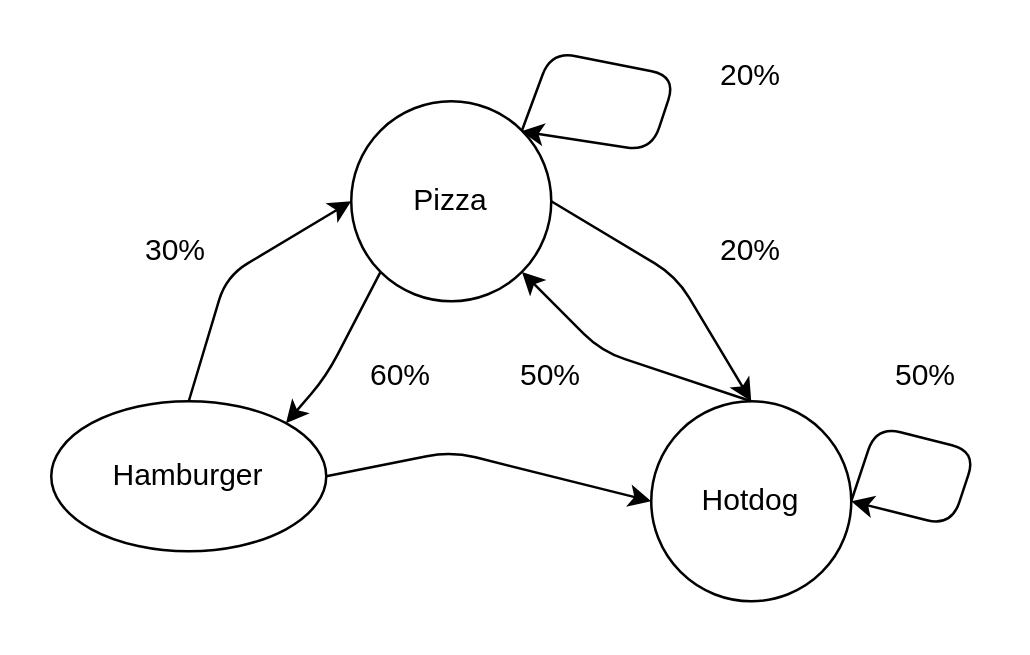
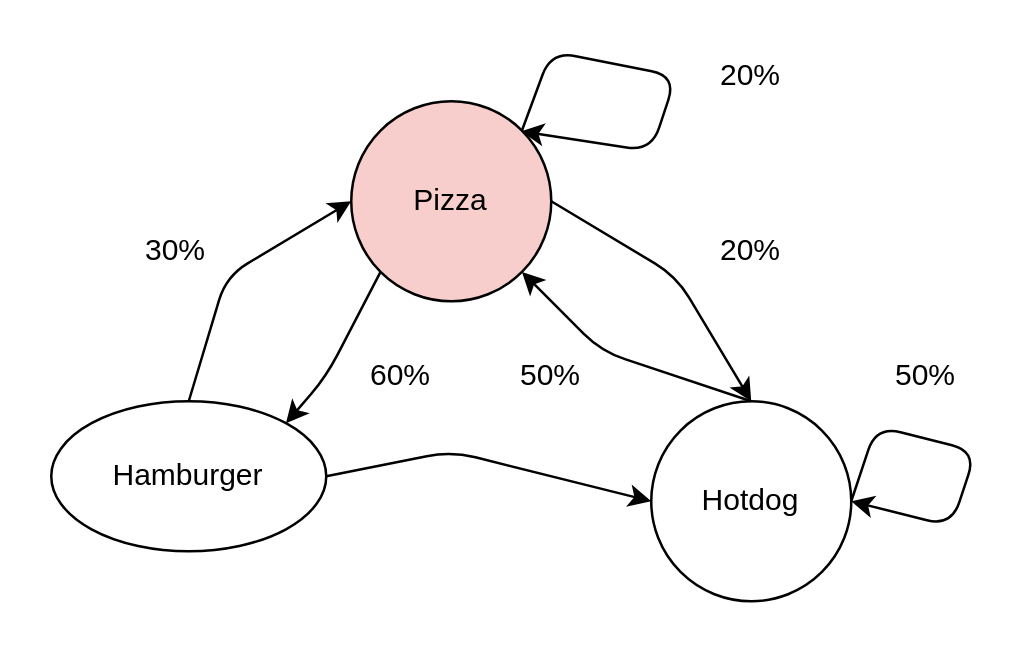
node "Pizza": fillcolor #ffffff -> #f8cecc
